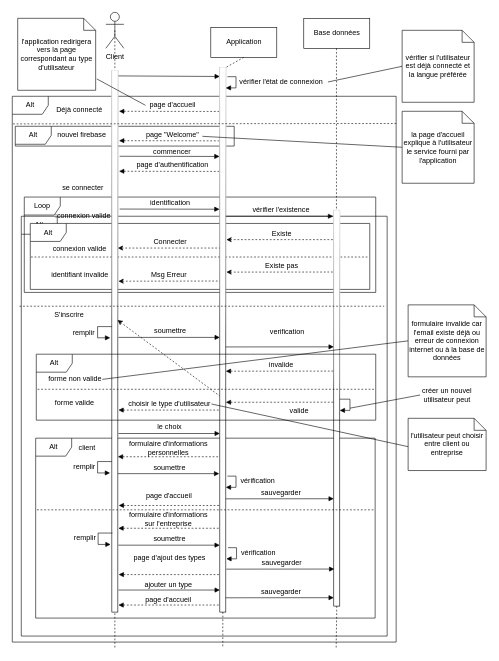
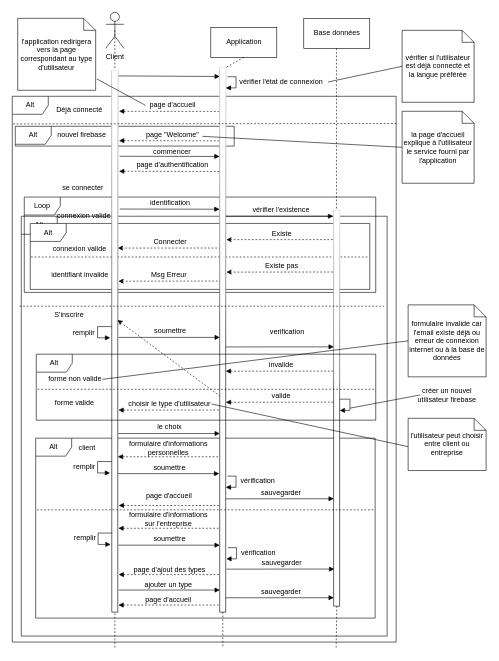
node "créer un nouvel utilisateur peut": label "créer un nouvel utilisateur peut" -> "créer un nouvel utilisateur firebase"
node "valide": moved (299, 411) -> (281, 396)
node "page d'ajout des types": moved (169, 558) -> (169, 570)
